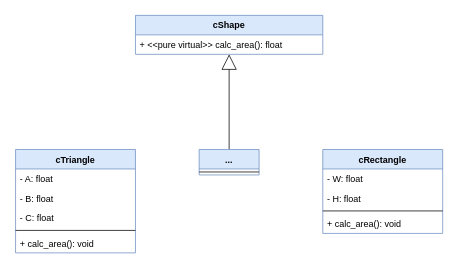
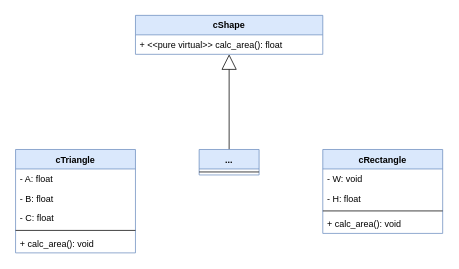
node "- W: float": label "- W: float" -> "- W: void"
